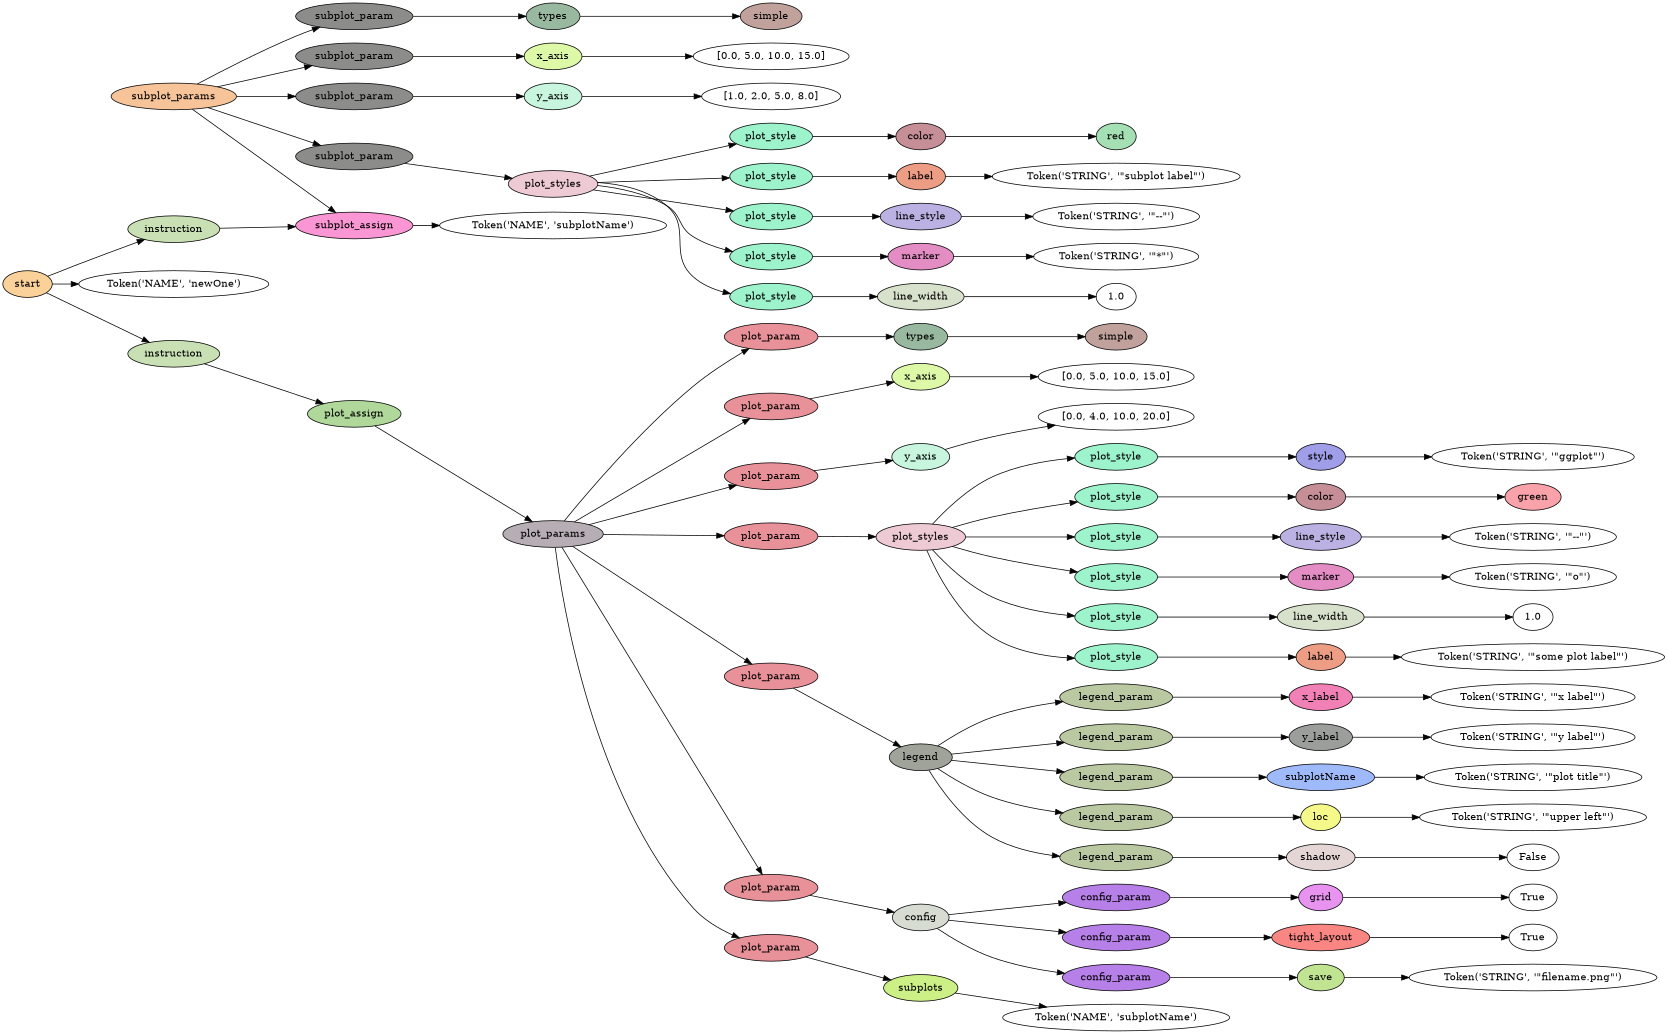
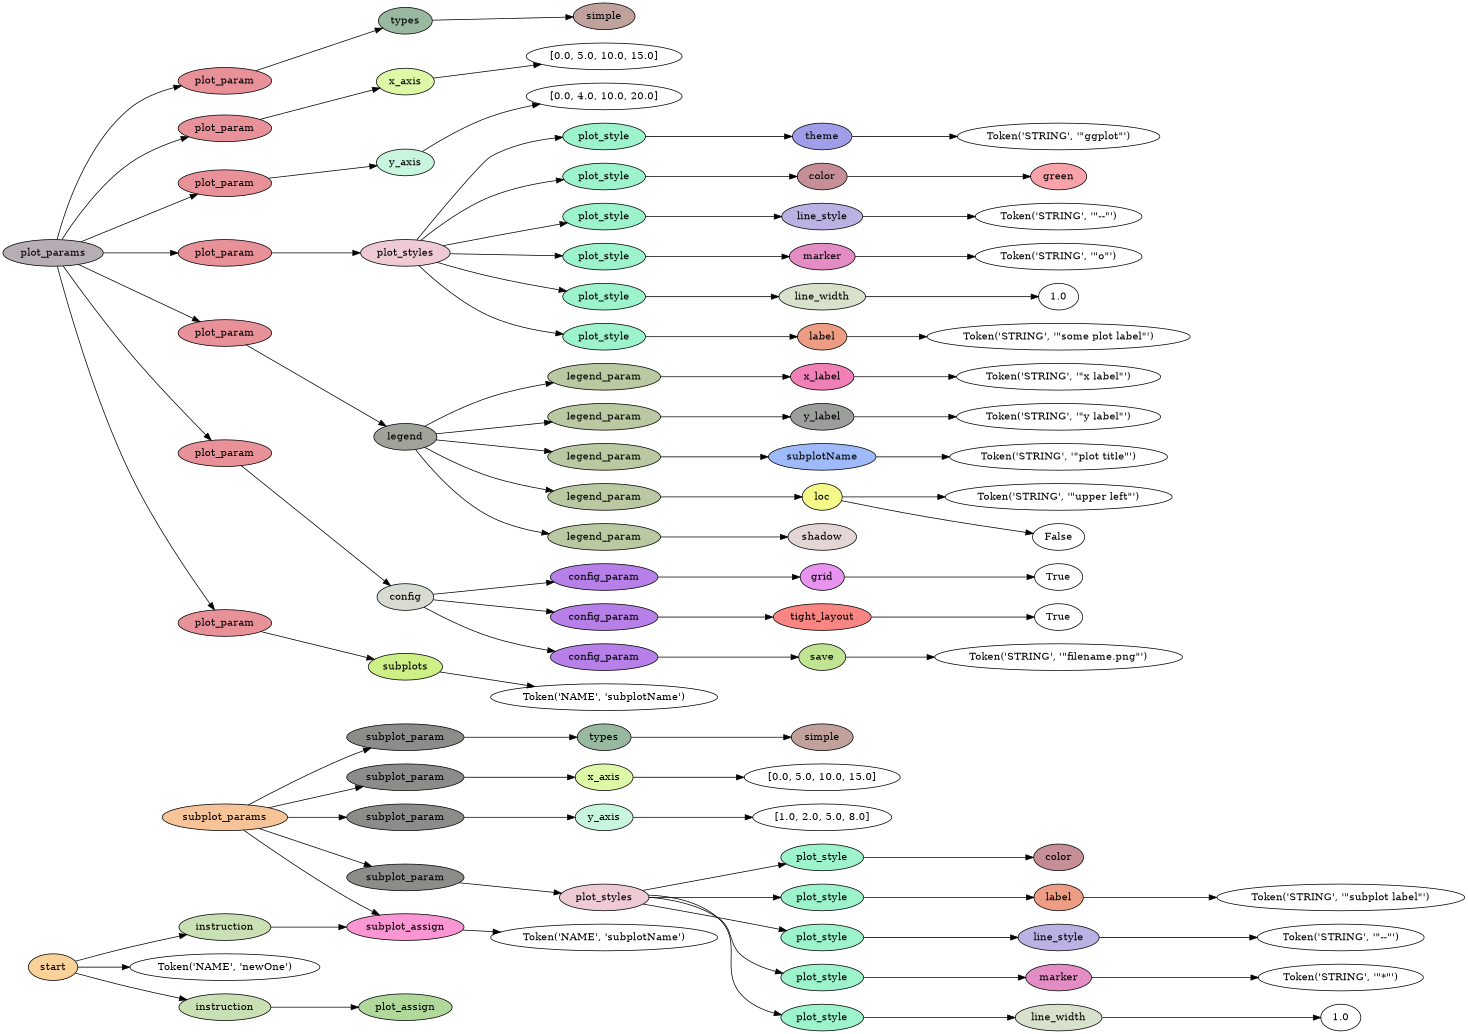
node "red": removed
node "style": label "style" -> "theme"
edge "plot_assign" -> "plot_params": removed
edge "shadow" -> "False": now "loc" -> "False"
